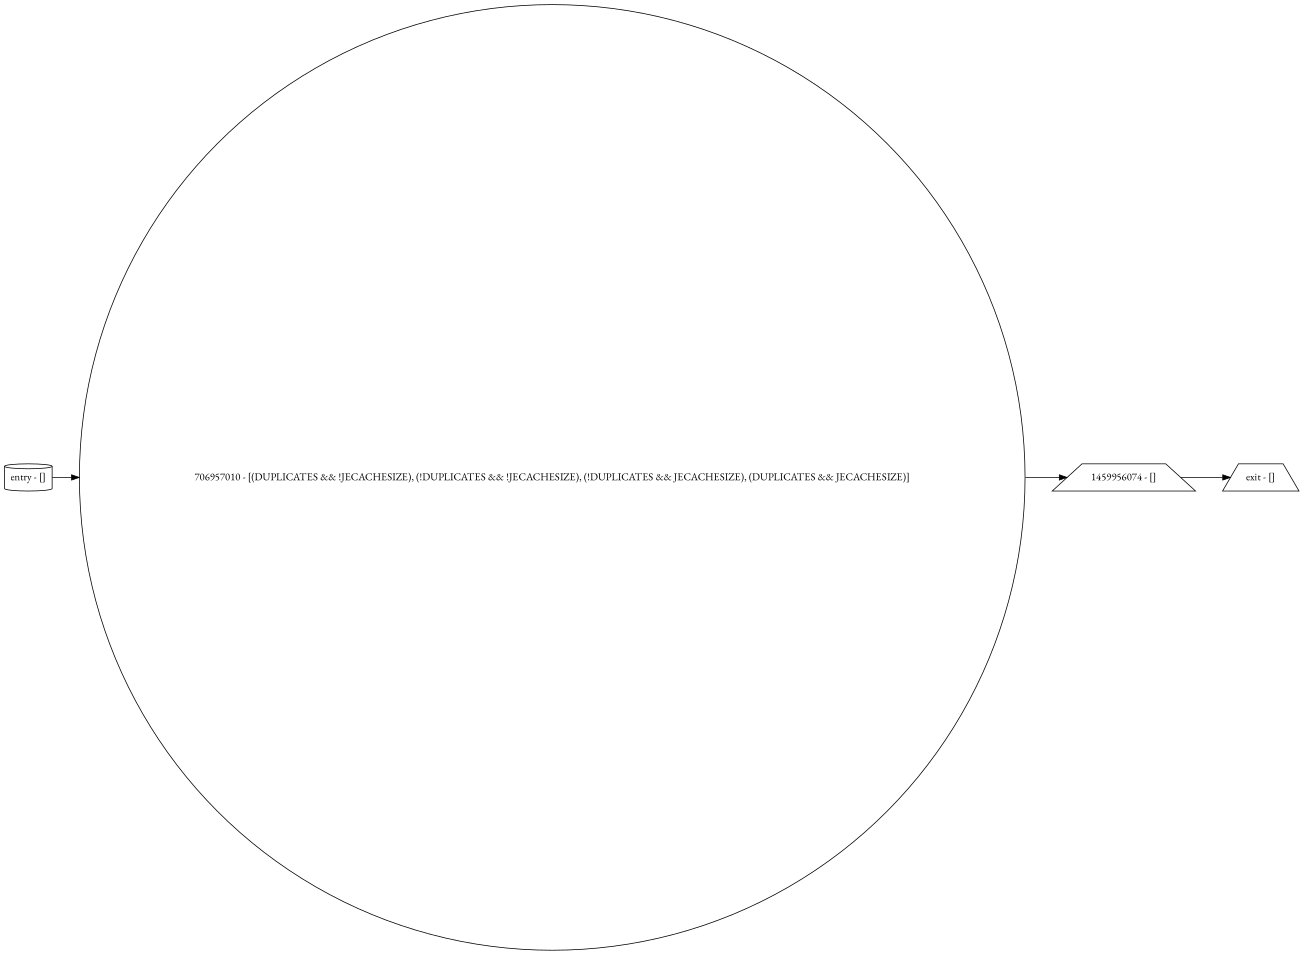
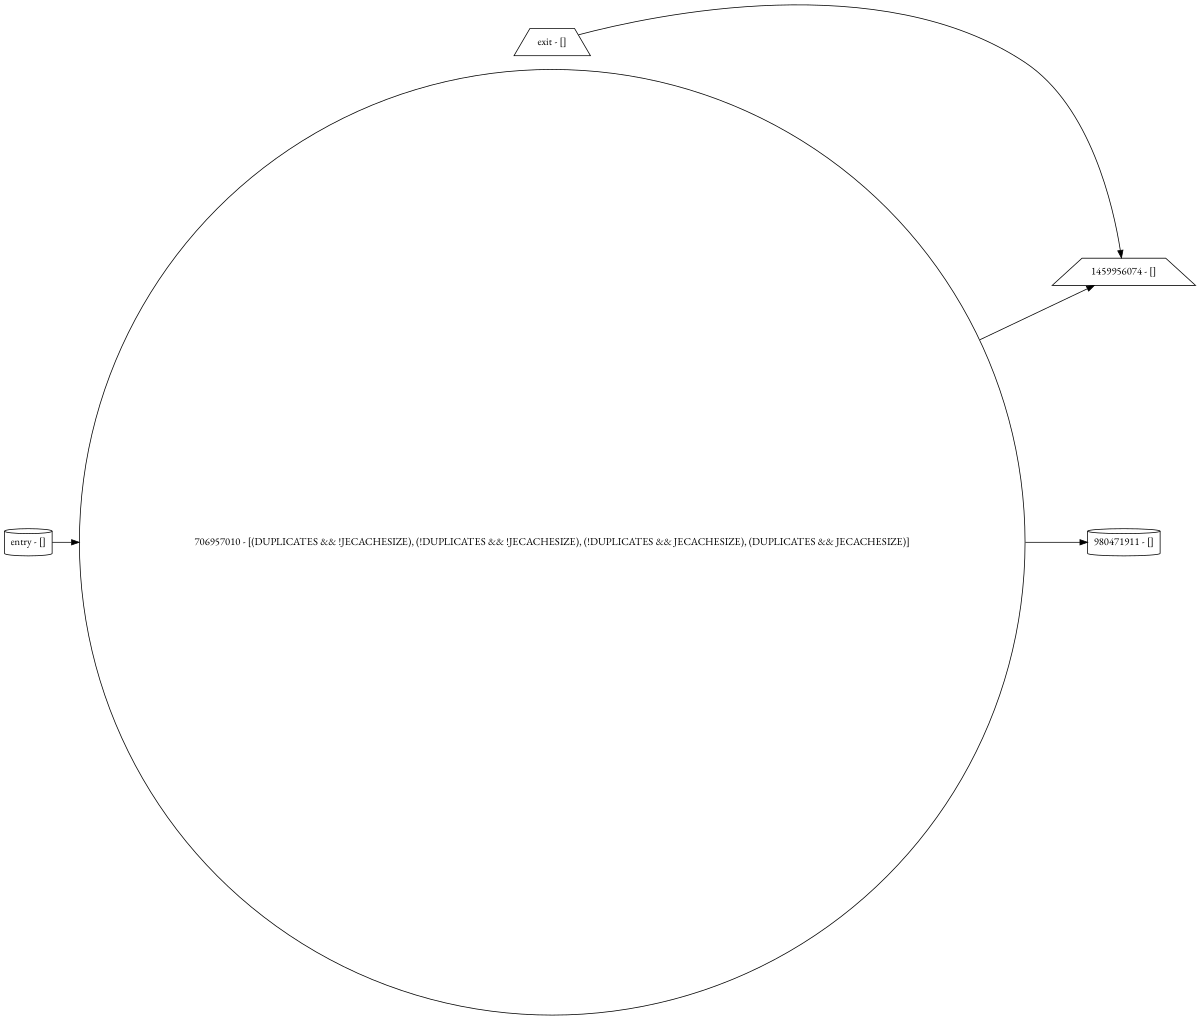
edge "1459956074 - []" -> "exit - []": reversed
node "980471911 - []": added
